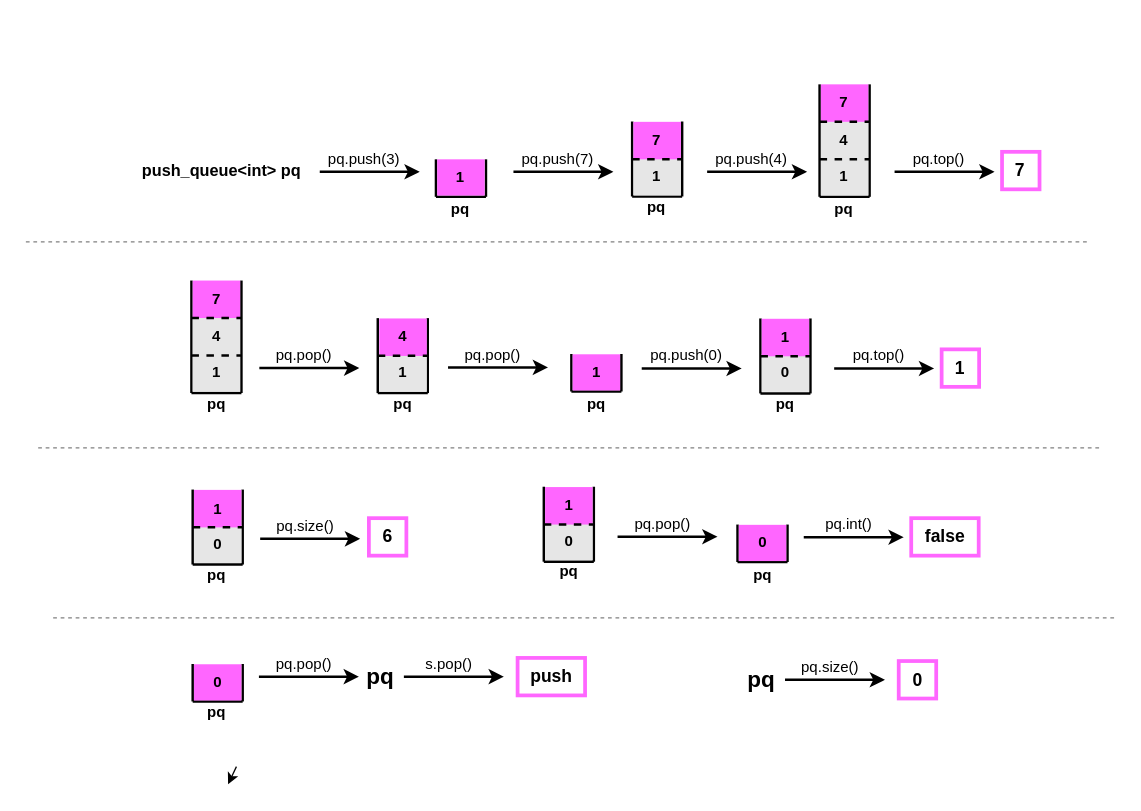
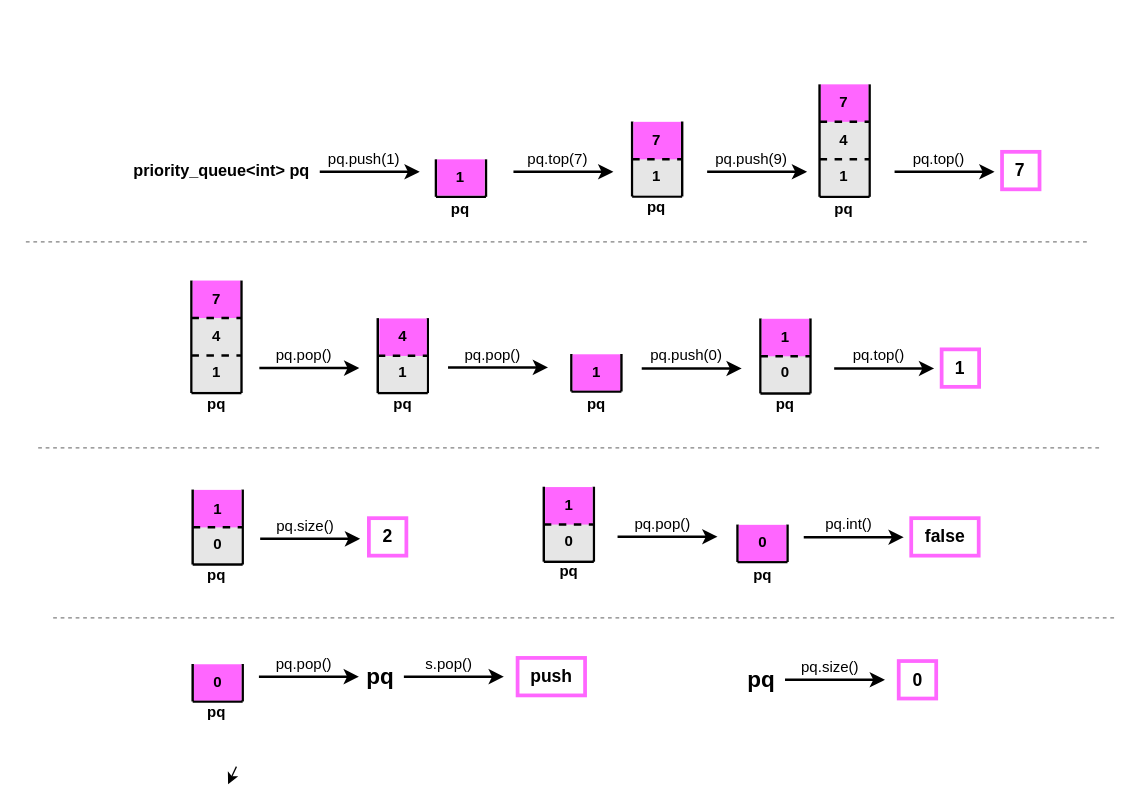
node "pq.push(3)": label "pq.push(3)" -> "pq.push(1)"
node "pq.push(7)": label "pq.push(7)" -> "pq.top(7)"
node "pq.push(4)": label "pq.push(4)" -> "pq.push(9)"
node "push_queue<int> pq": label "push_queue<int> pq" -> "priority_queue<int> pq"
node "6": label "6" -> "2"
